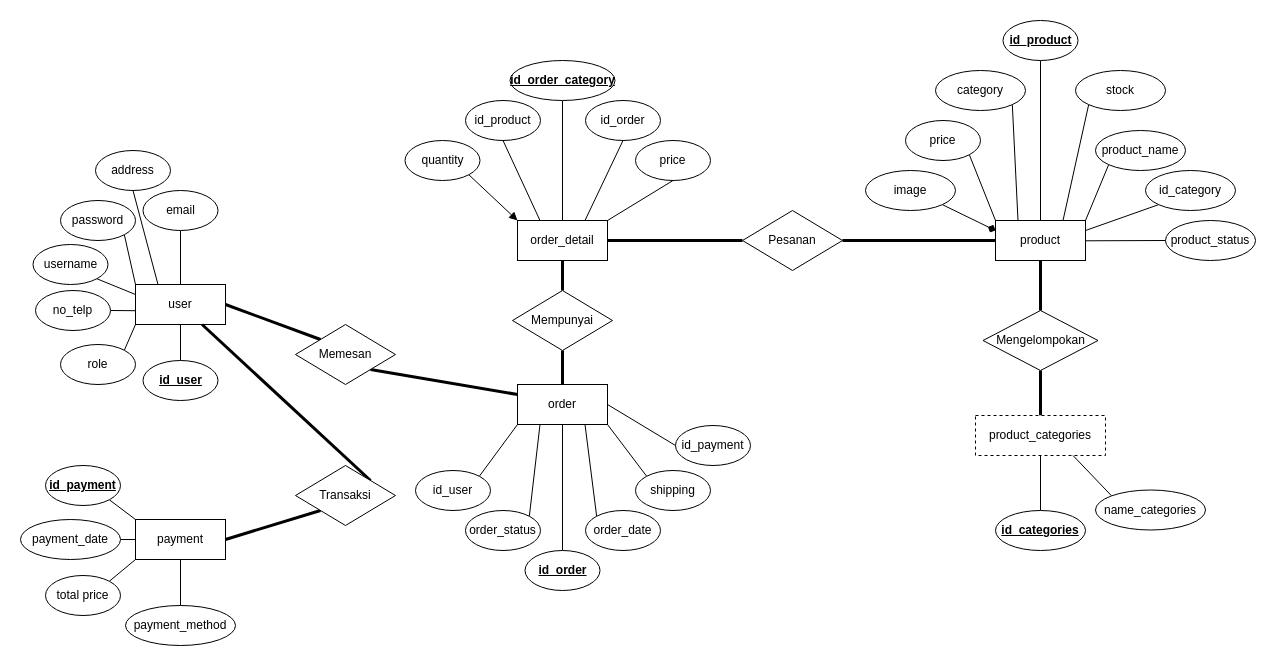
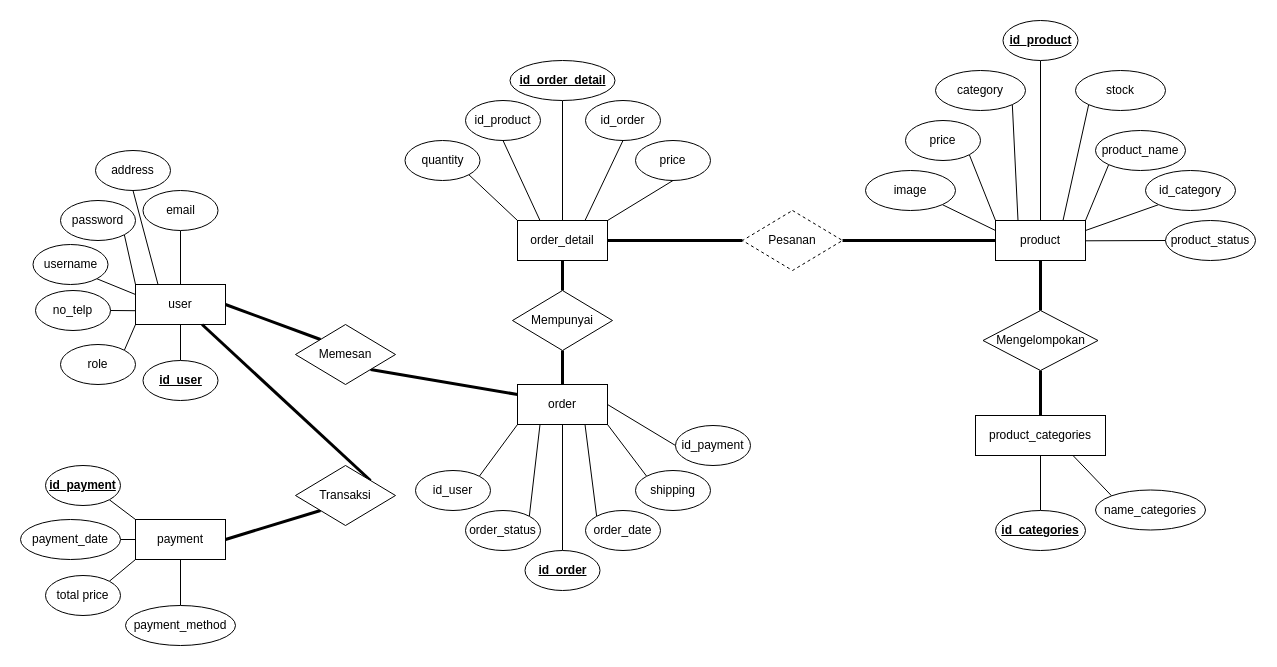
node "id_order_category": label "id_order_category" -> "id_order_detail"
edge "quantity" -> "order_detail": arrowhead block -> none
edge "image" -> "product": arrowhead diamond -> none
node "Pesanan": style solid -> dashed
node "product_categories": style dashed -> solid
